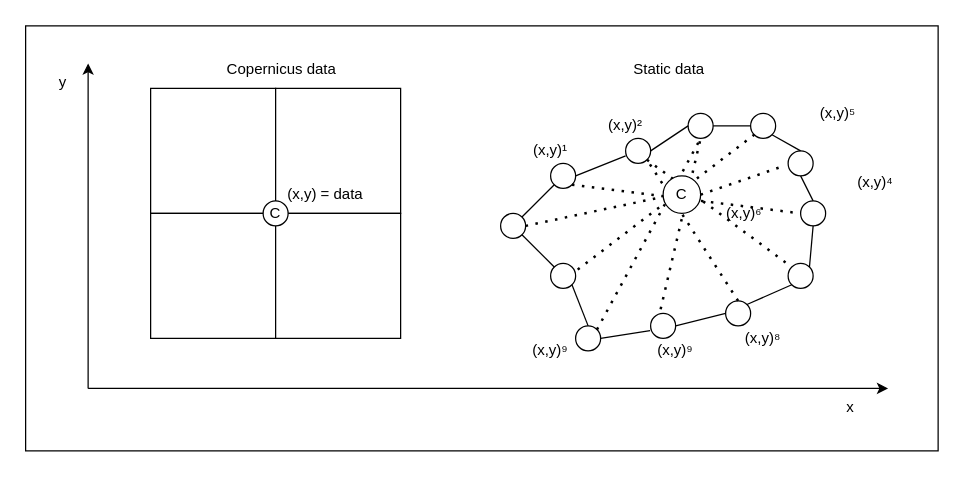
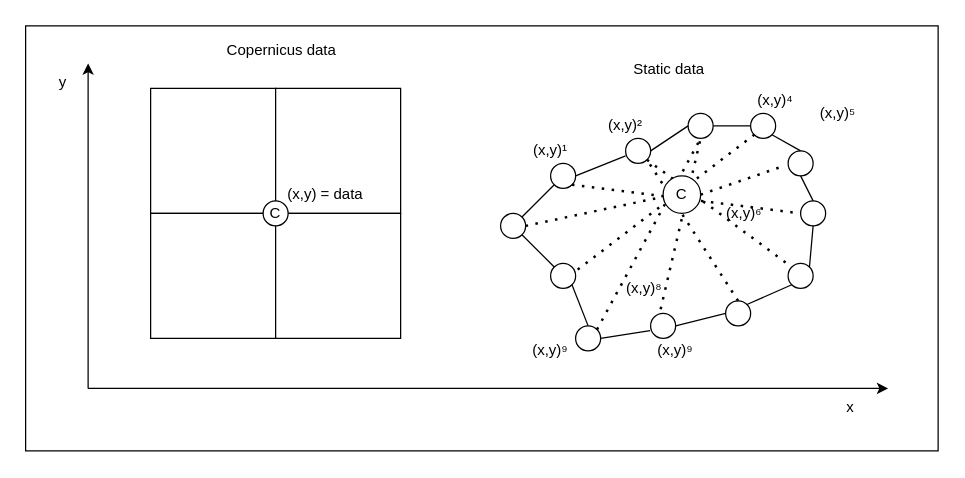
node "Copernicus data": moved (282, 69) -> (282, 51)
node "(x,y)⁴": moved (876, 182) -> (776, 101)
node "(x,y)⁸": moved (763, 338) -> (644, 288)
